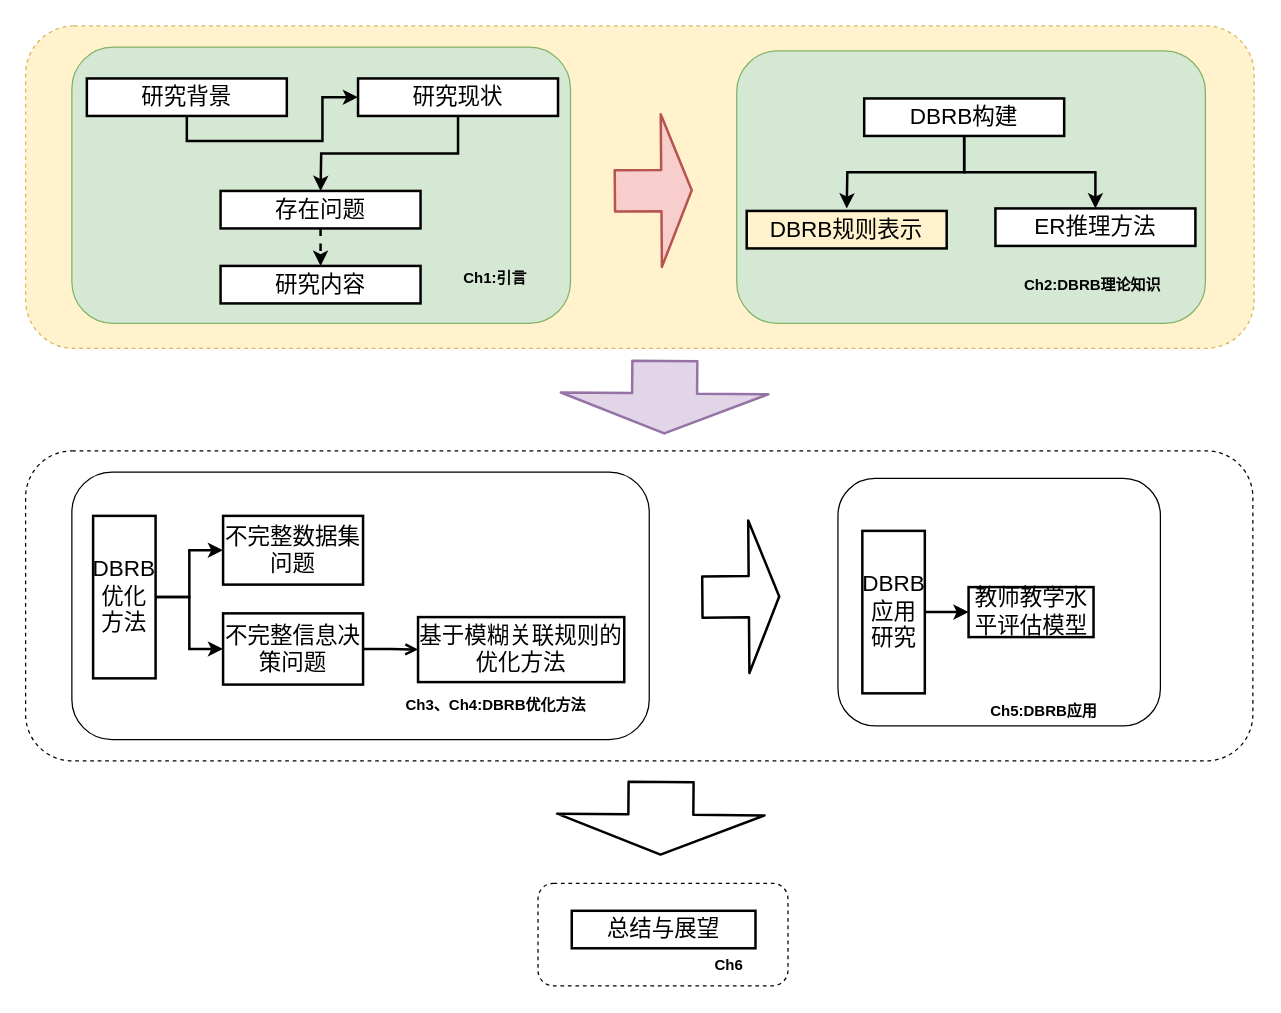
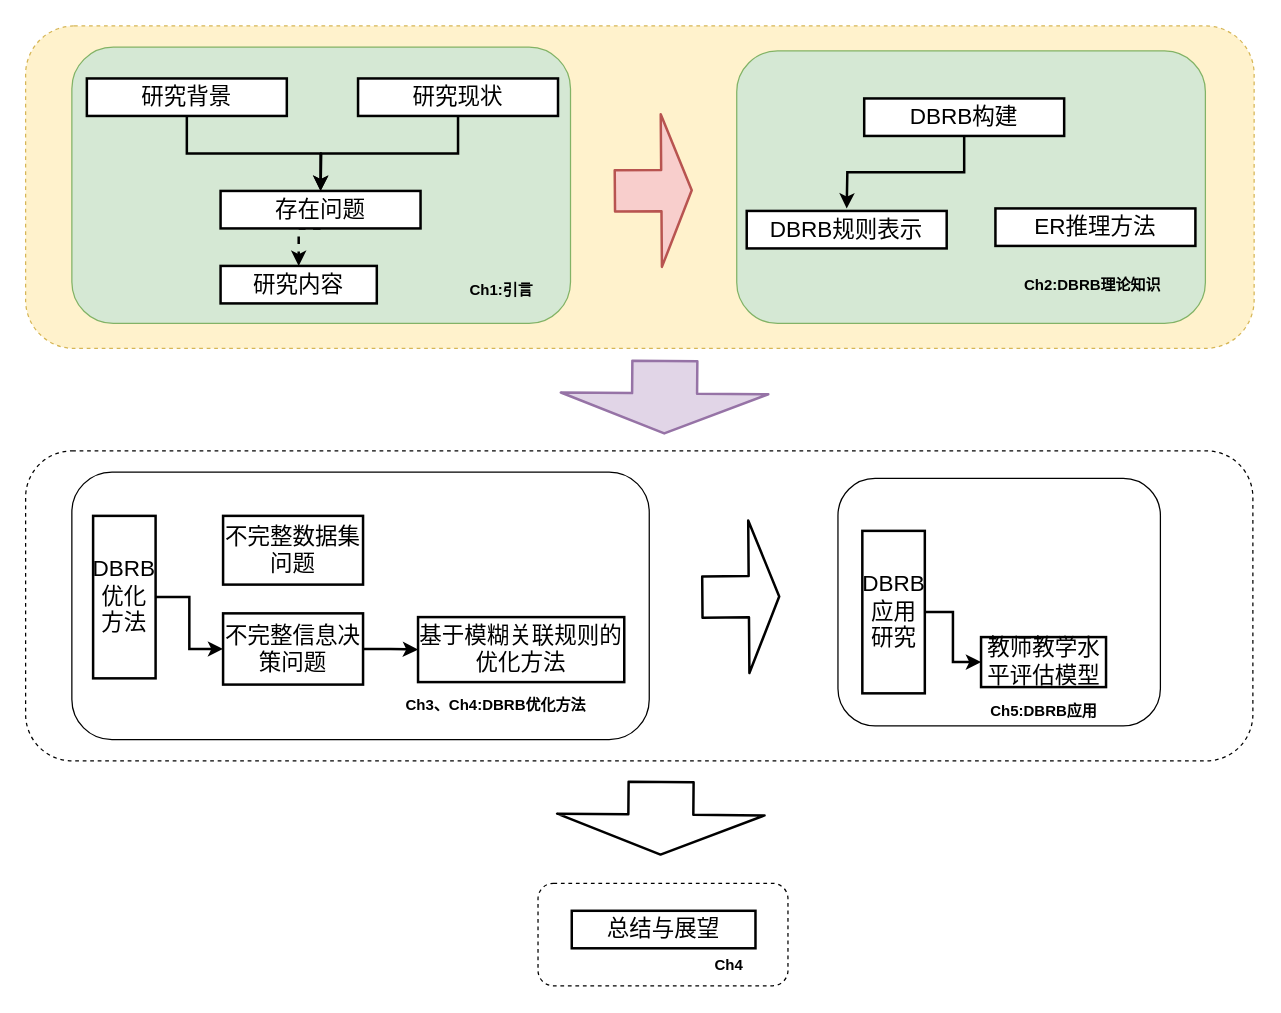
edge "研究背景" -> "研究现状": now "研究背景" -> "存在问题"
edge "DBRB构建" -> "ER推理方法": removed
node "DBRB规则表示": fillcolor #fff2cc -> #ffffff
node "Ch1:引言": moved (496, 278) -> (502, 291)
node "研究内容": size 200x38 -> 156x38
edge "DBRB优化方法" -> "不完整数据集问题": removed
node "教师教学水平评估模型": moved (1031, 612) -> (1044, 662)
edge "不完整信息决策问题" -> "基于模糊关联规则的优化方法": arrowhead open -> classic
node "Ch6": label "Ch6" -> "Ch4"
